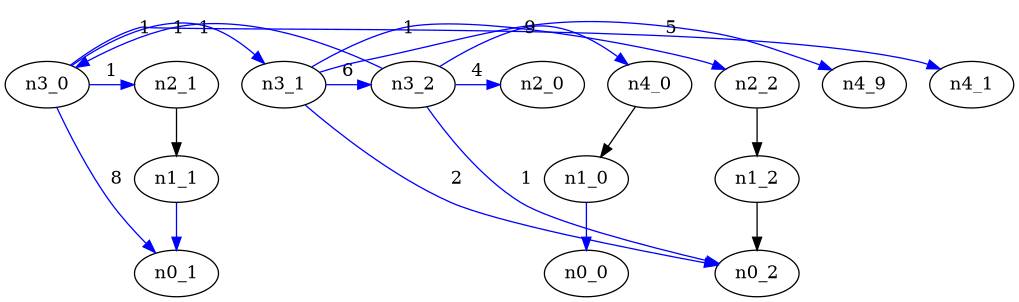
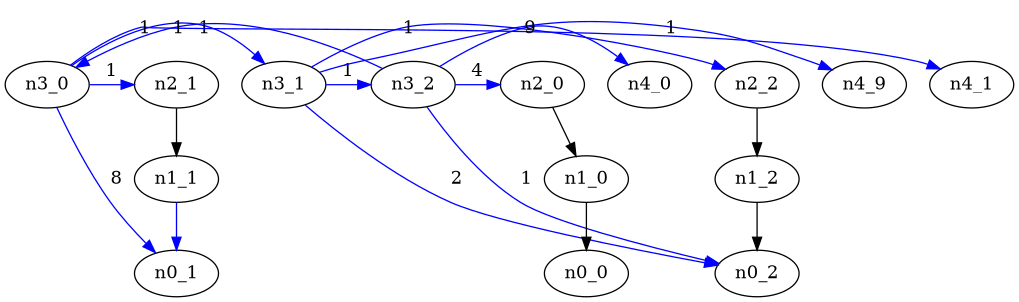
edge "n3_1" -> "n4_9": label "5" -> "1"
edge "n3_1" -> "n3_2": label "6" -> "1"
edge "n4_0" -> "n1_0": now "n2_0" -> "n1_0"
edge "n1_0" -> "n0_0": color blue -> black
